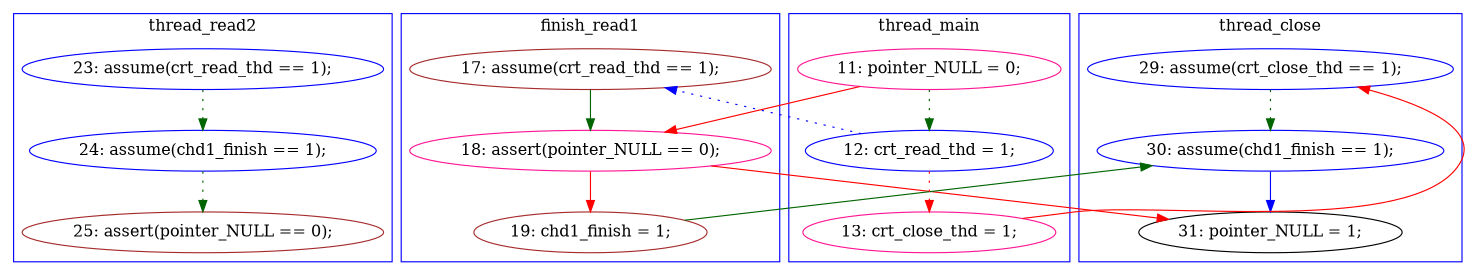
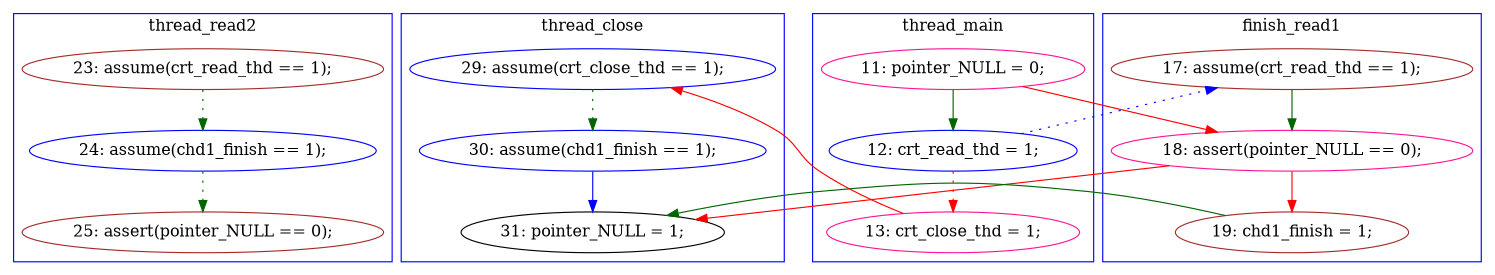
node "23: assume(crt_read_thd == 1);": color blue -> brown
edge "11: pointer_NULL = 0;" -> "12: crt_read_thd = 1;": style dotted -> solid
edge "19: chd1_finish = 1;" -> "30: assume(chd1_finish == 1);": now "19: chd1_finish = 1;" -> "31: pointer_NULL = 1;"
